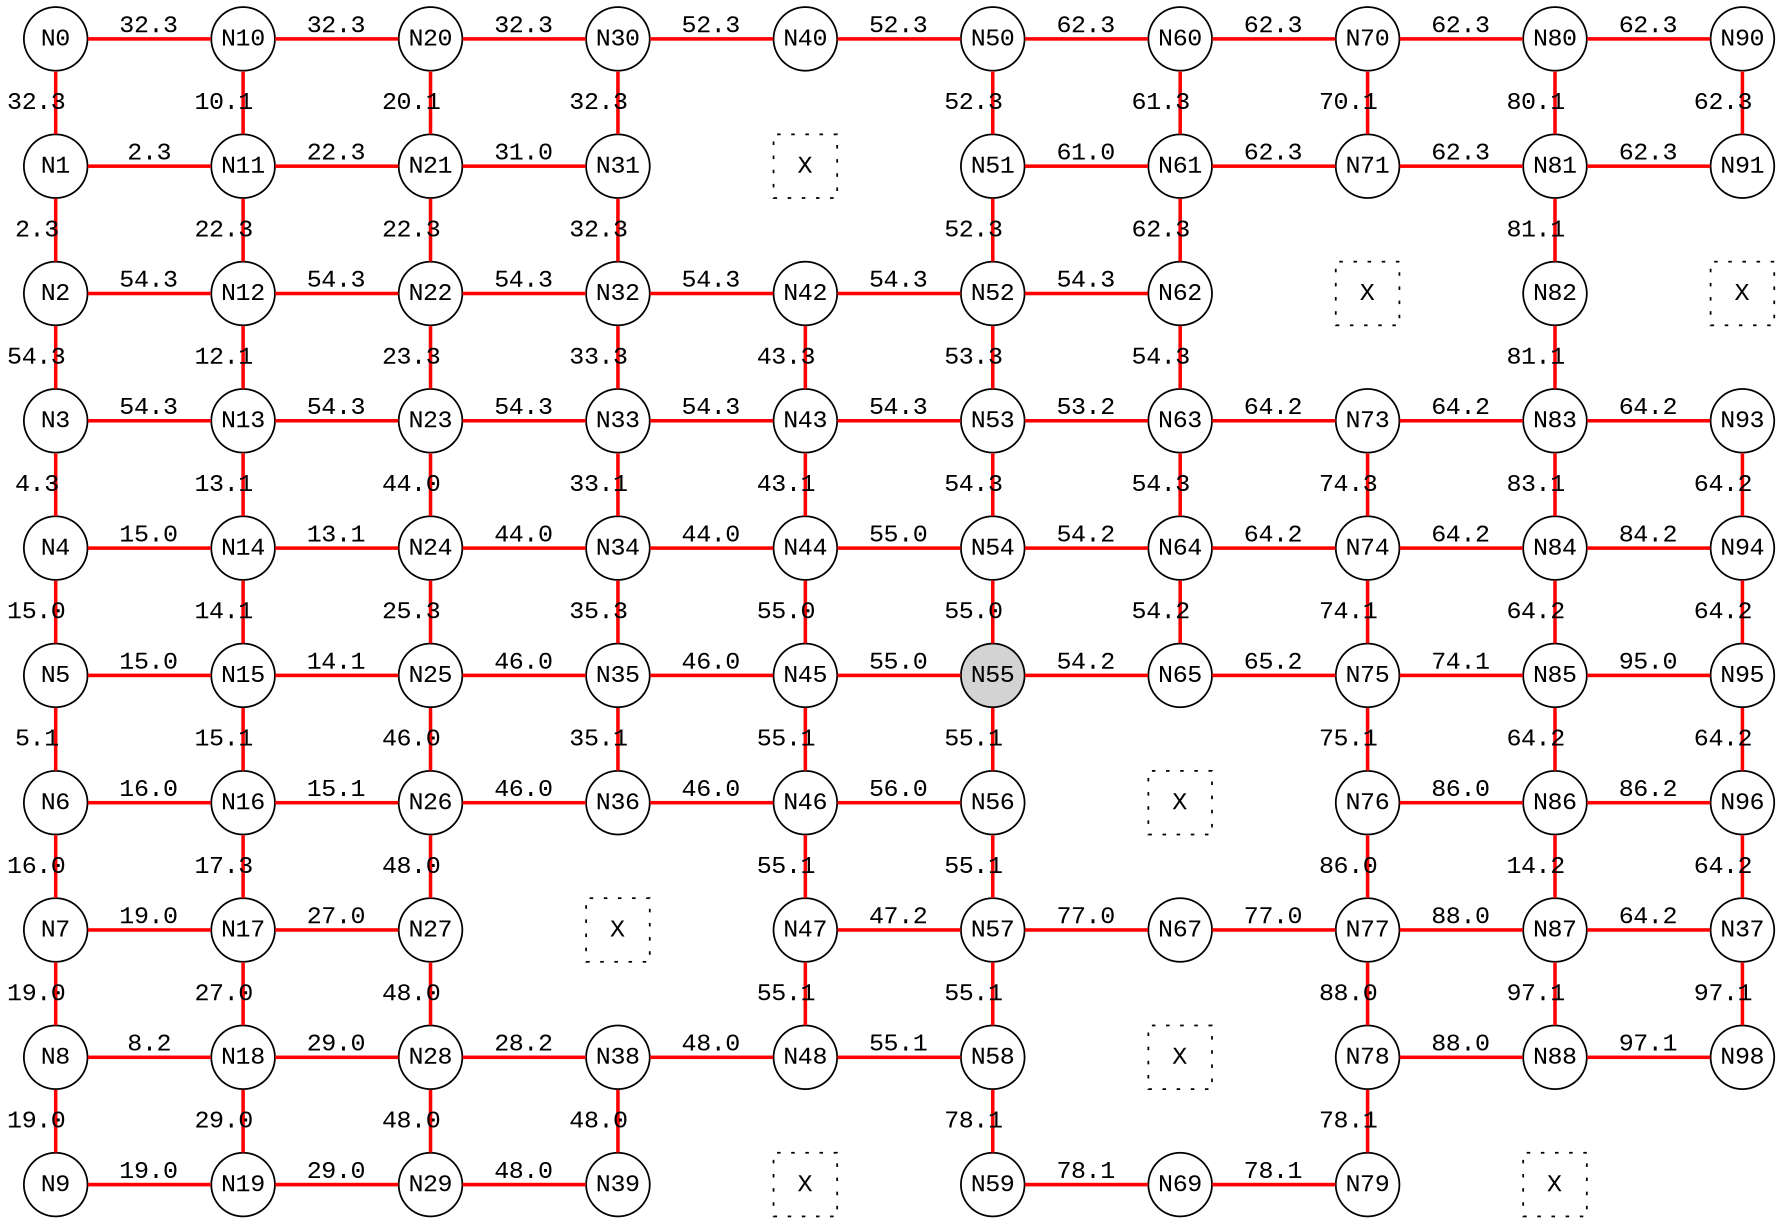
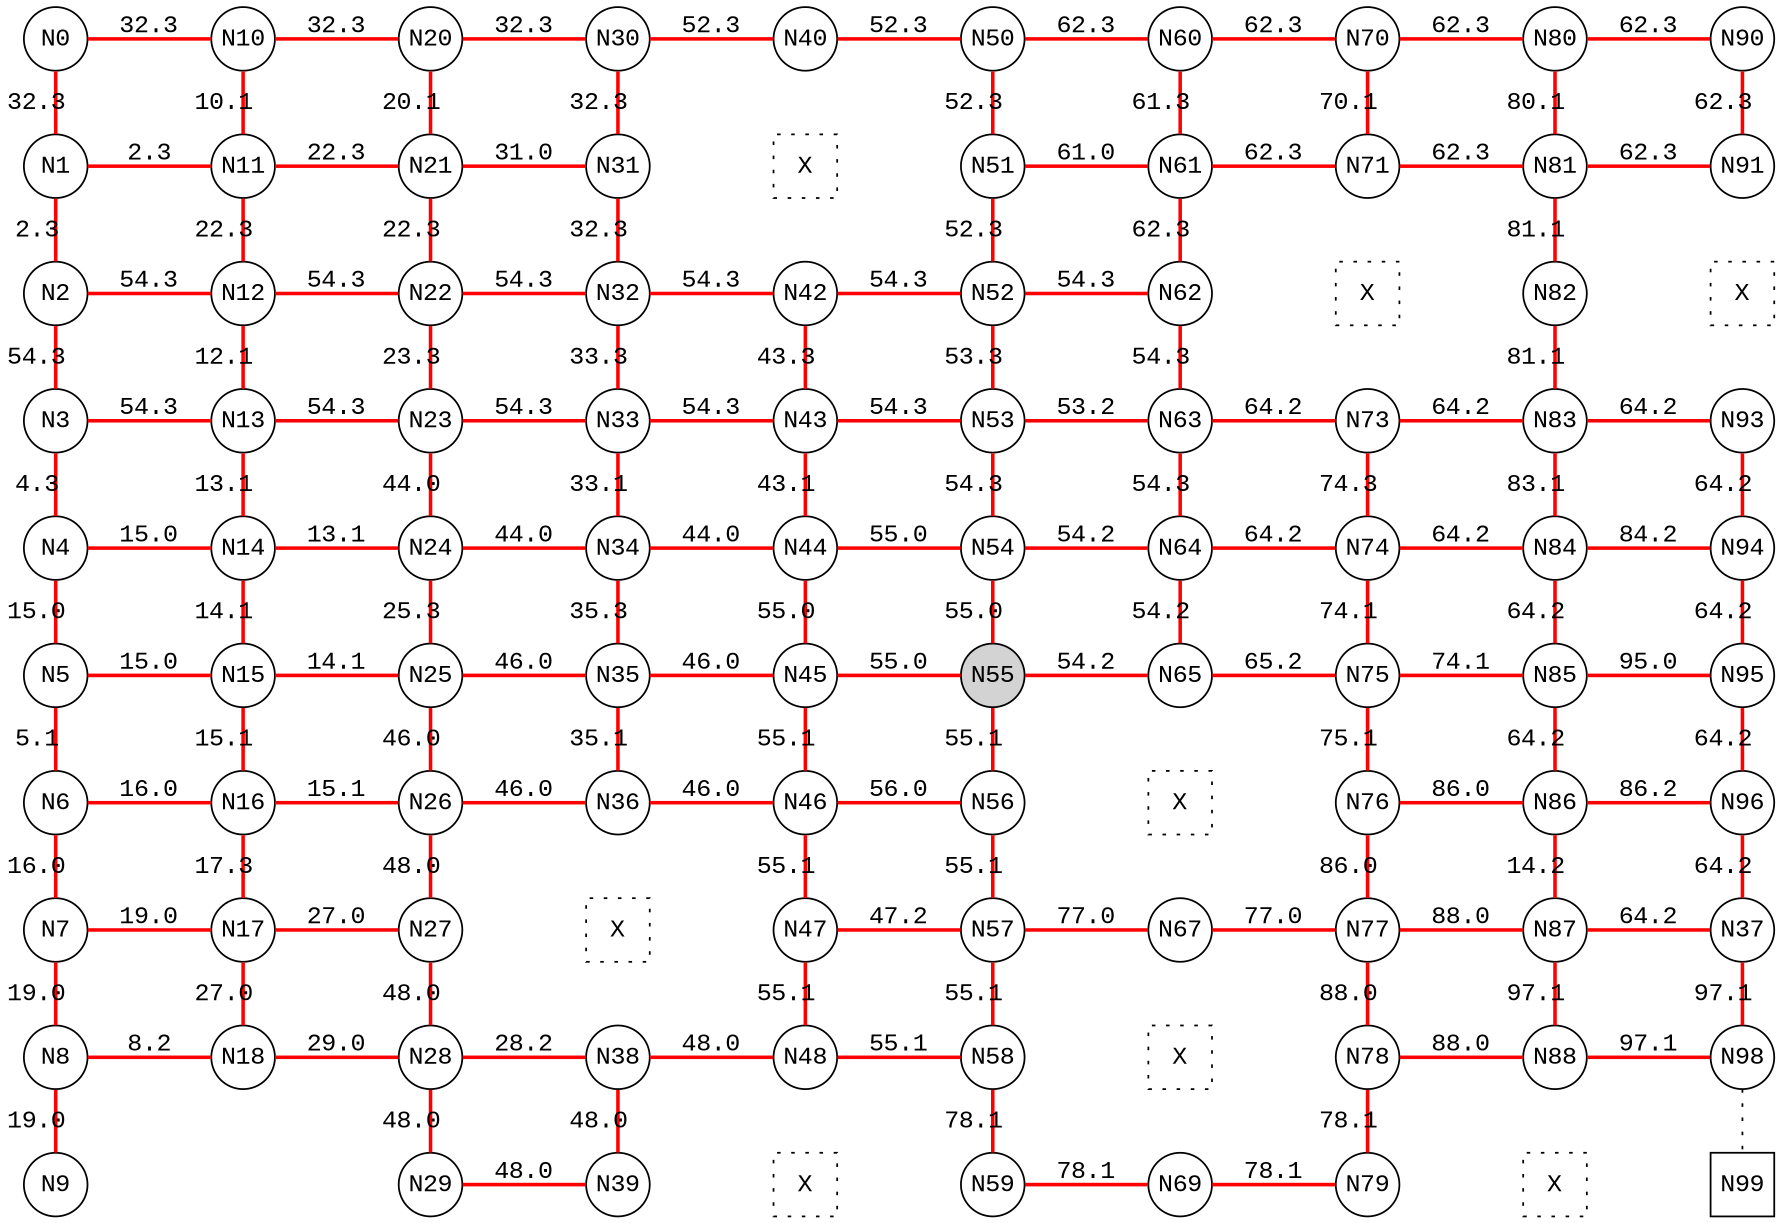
node "N19": removed
node "N99": added
